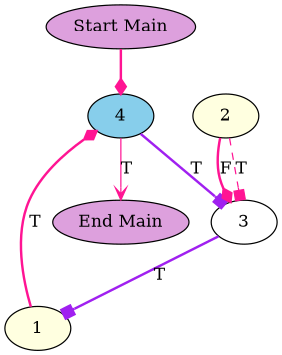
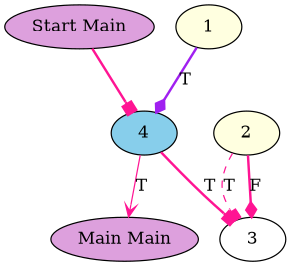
edge "Start Main" -> "4": arrowhead diamond -> box
edge "4" -> "3": color purple -> deeppink
edge "1" -> "4": color deeppink -> purple
node "End Main": label "End Main" -> "Main Main"
edge "3" -> "1": removed, label "T"
